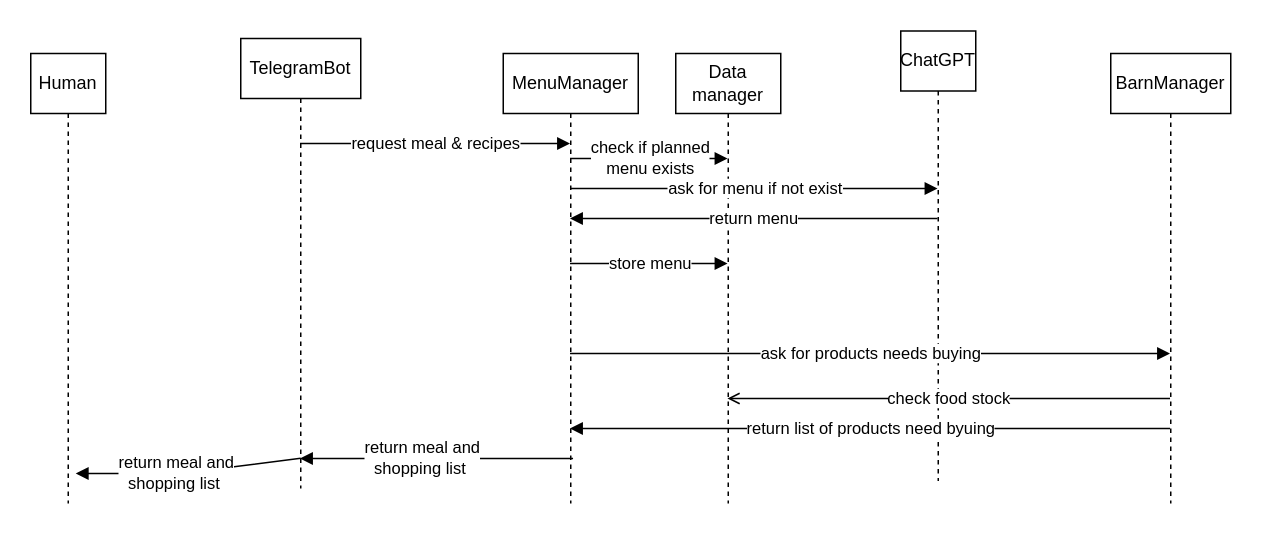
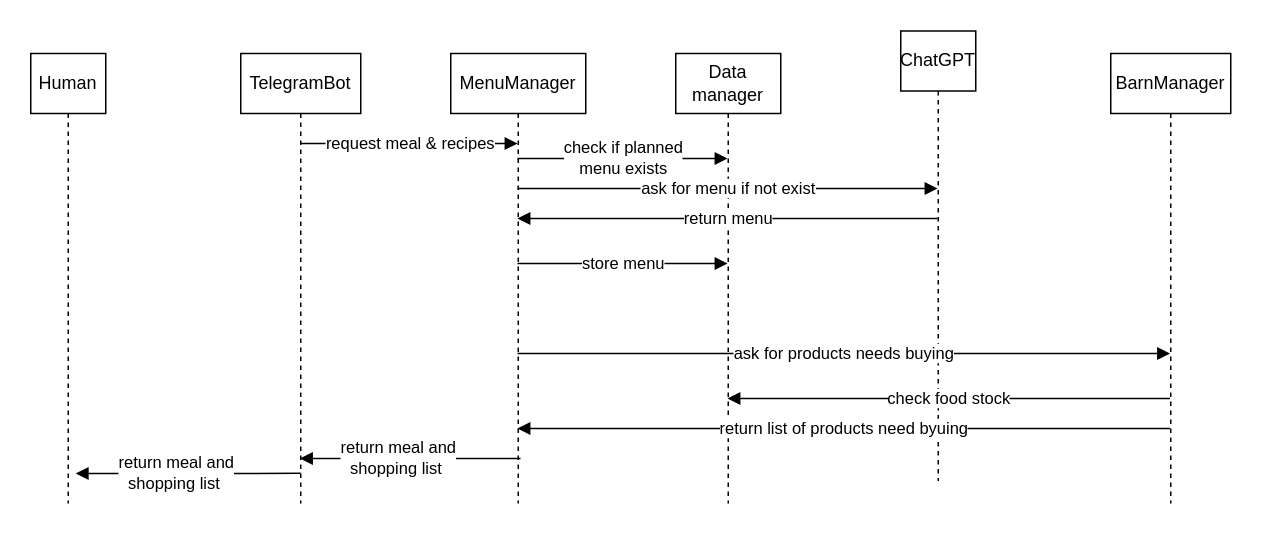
node "TelegramBot": moved (301, 263) -> (301, 278)
node "MenuManager": moved (571, 278) -> (518, 278)
edge "BarnManager" -> "Data manager": arrowhead open -> block
